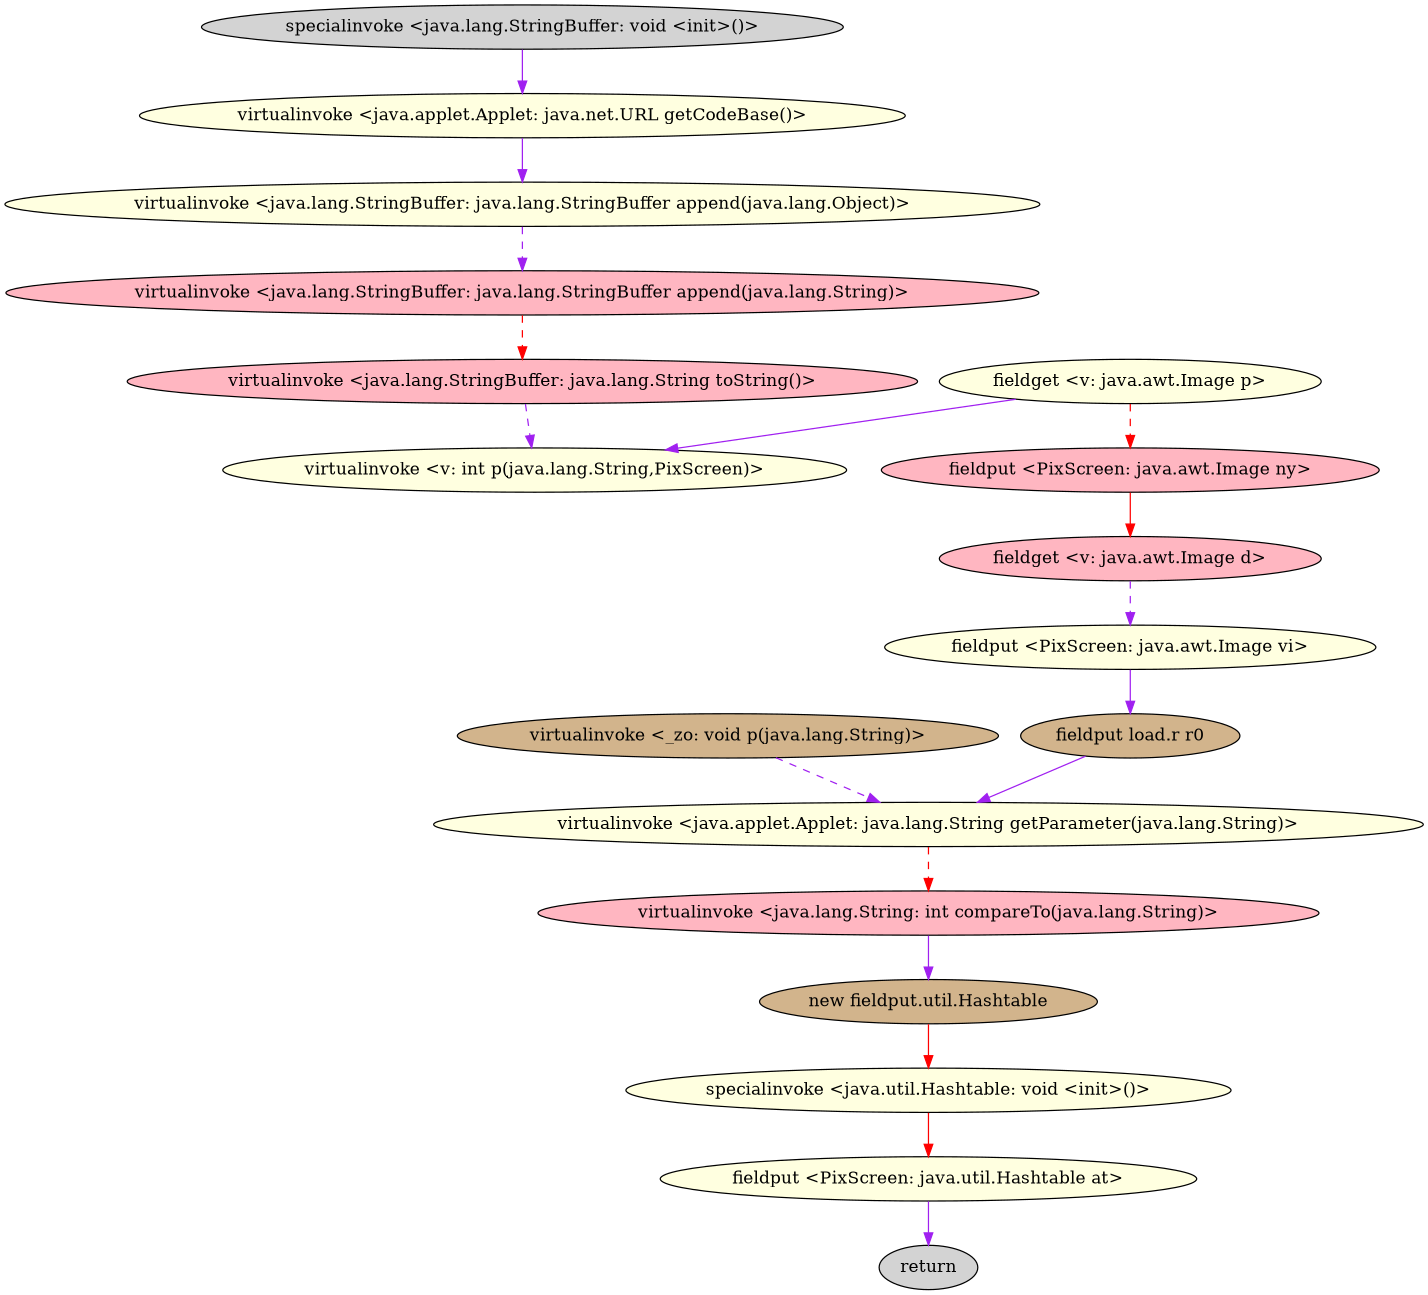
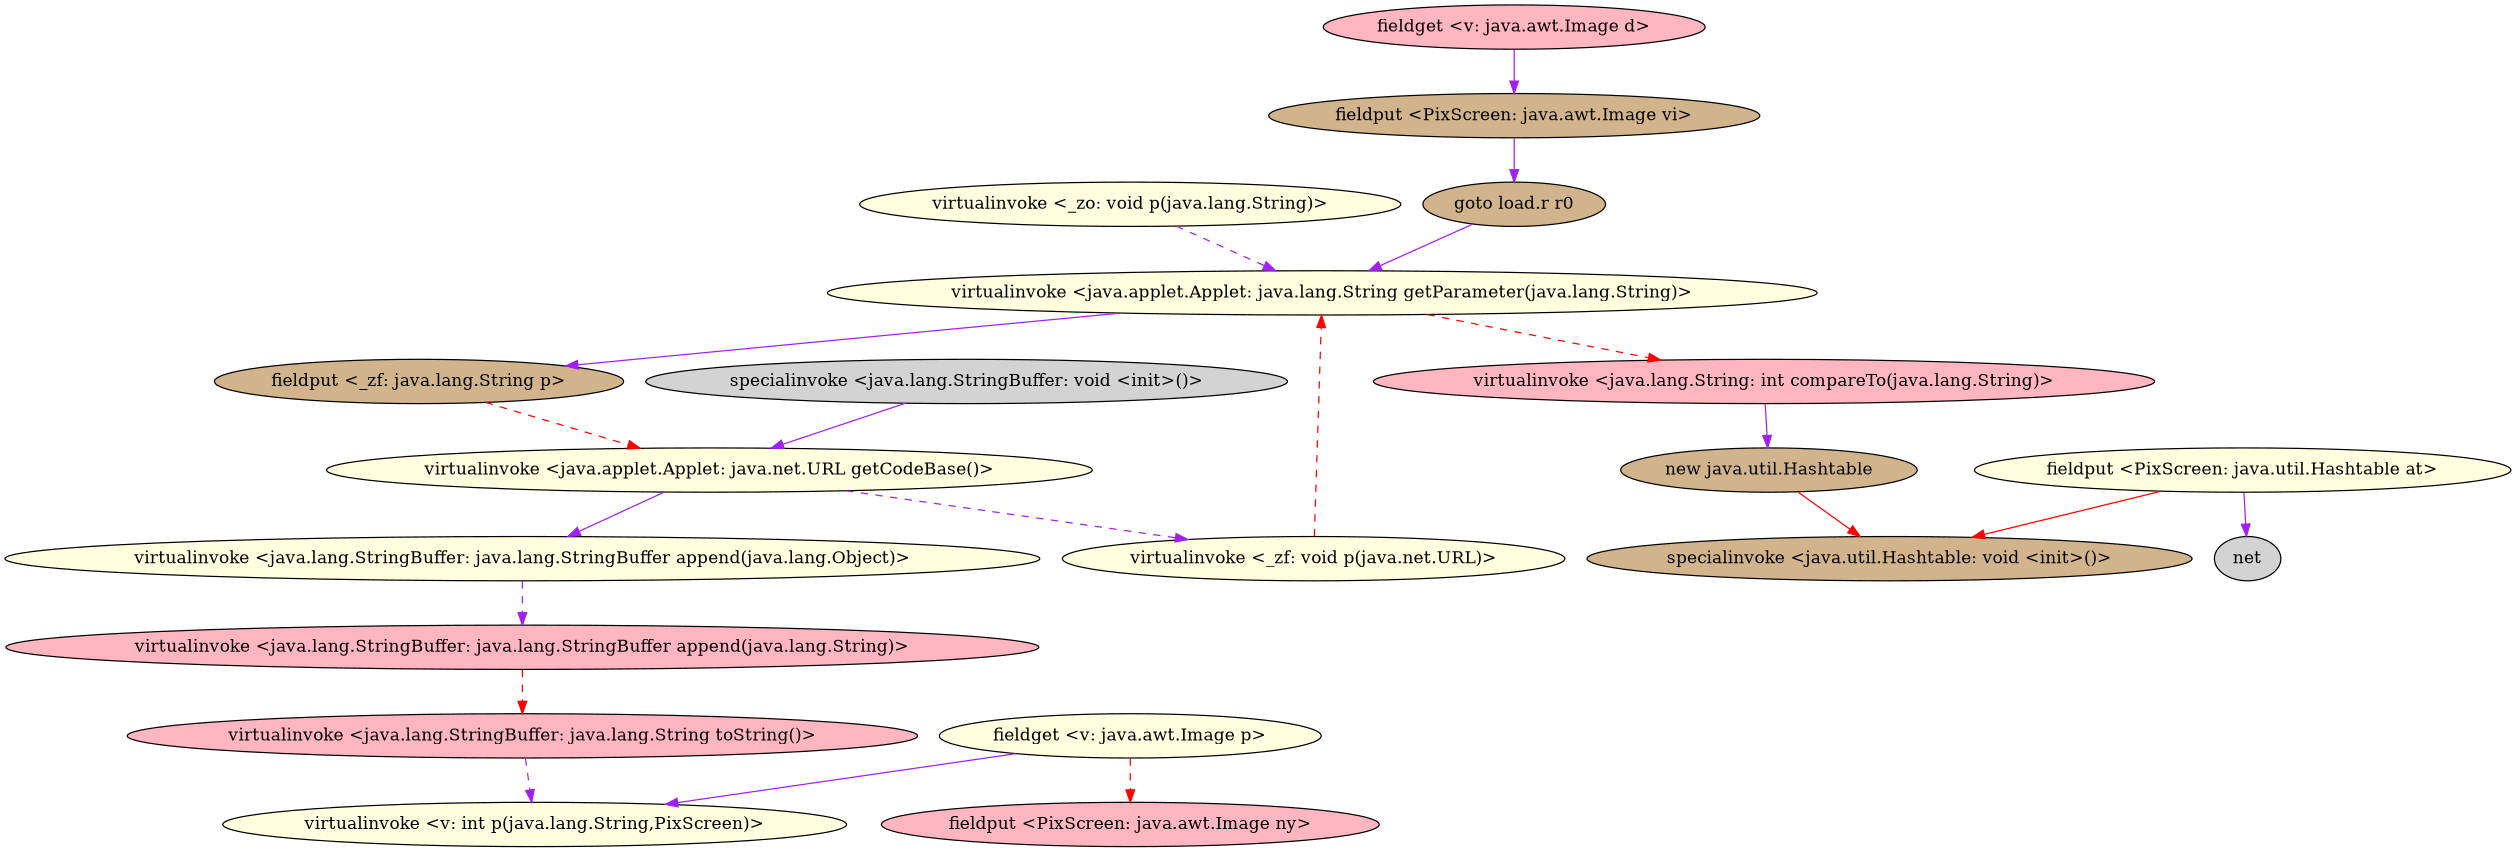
node "fieldput <_zf: java.lang.String p>": added
edge "fieldput <PixScreen: java.awt.Image ny>" -> "fieldget <v: java.awt.Image d>": removed
node "virtualinvoke <_zf: void p(java.net.URL)>": added
edge "fieldget <v: java.awt.Image d>" -> "fieldput <PixScreen: java.awt.Image vi>": style dashed -> solid
node "fieldput <PixScreen: java.awt.Image vi>": fillcolor lightyellow -> tan
node "virtualinvoke <_zo: void p(java.lang.String)>": fillcolor tan -> lightyellow
node "fieldput load.r r0": label "fieldput load.r r0" -> "goto load.r r0"
node "new fieldput.util.Hashtable": label "new fieldput.util.Hashtable" -> "new java.util.Hashtable"
node "specialinvoke <java.util.Hashtable: void <init>()>": fillcolor lightyellow -> tan
edge "specialinvoke <java.util.Hashtable: void <init>()>" -> "fieldput <PixScreen: java.util.Hashtable at>": reversed
node "return": label "return" -> "net"
